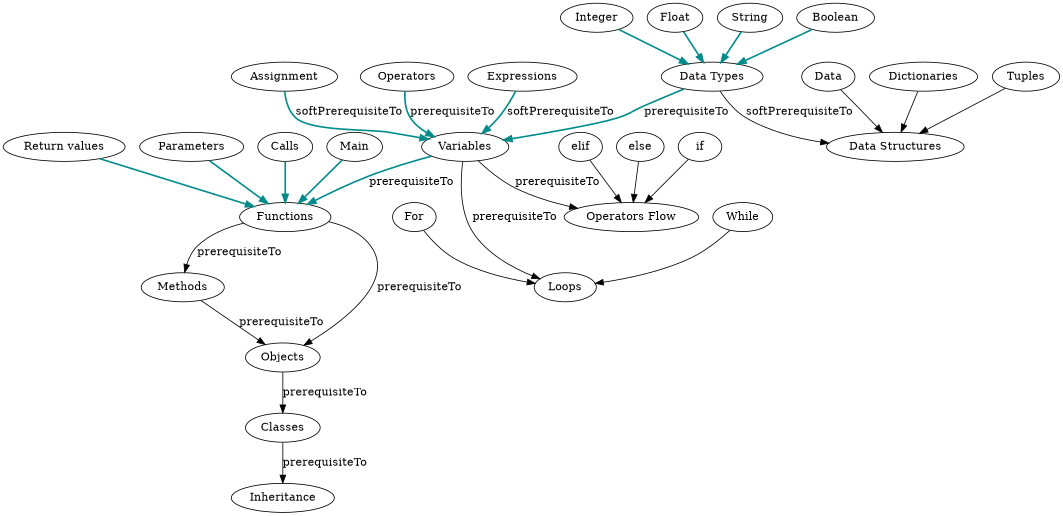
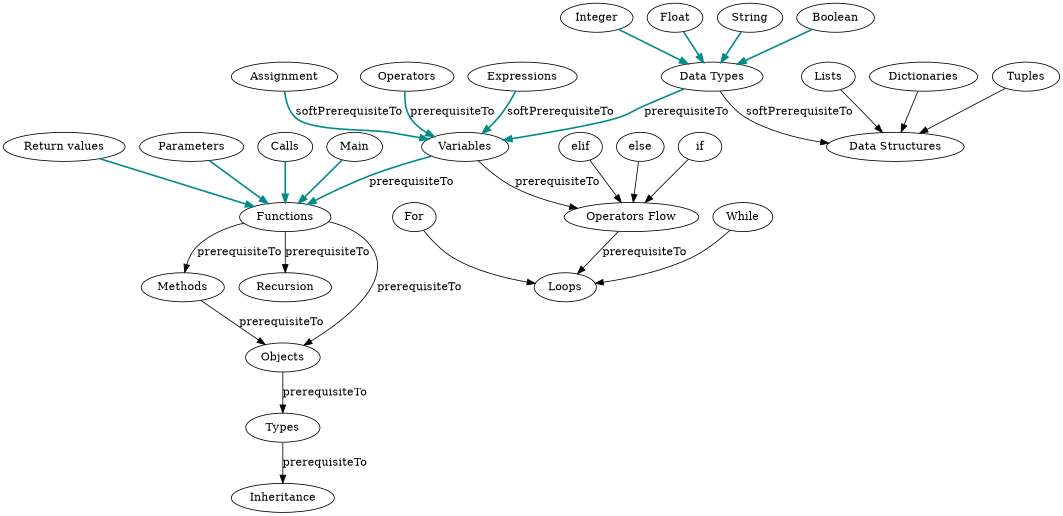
node "Data": label "Data" -> "Lists"
edge "Variables" -> "Loops": now "Operators Flow" -> "Loops"
node "Recursion": added
node "Classes": label "Classes" -> "Types"
